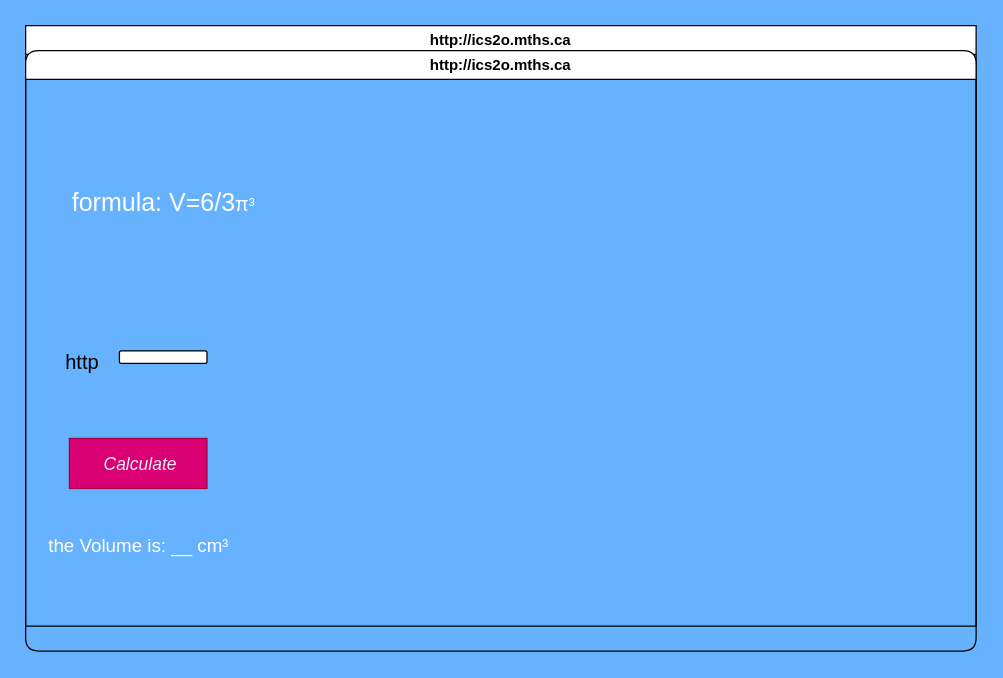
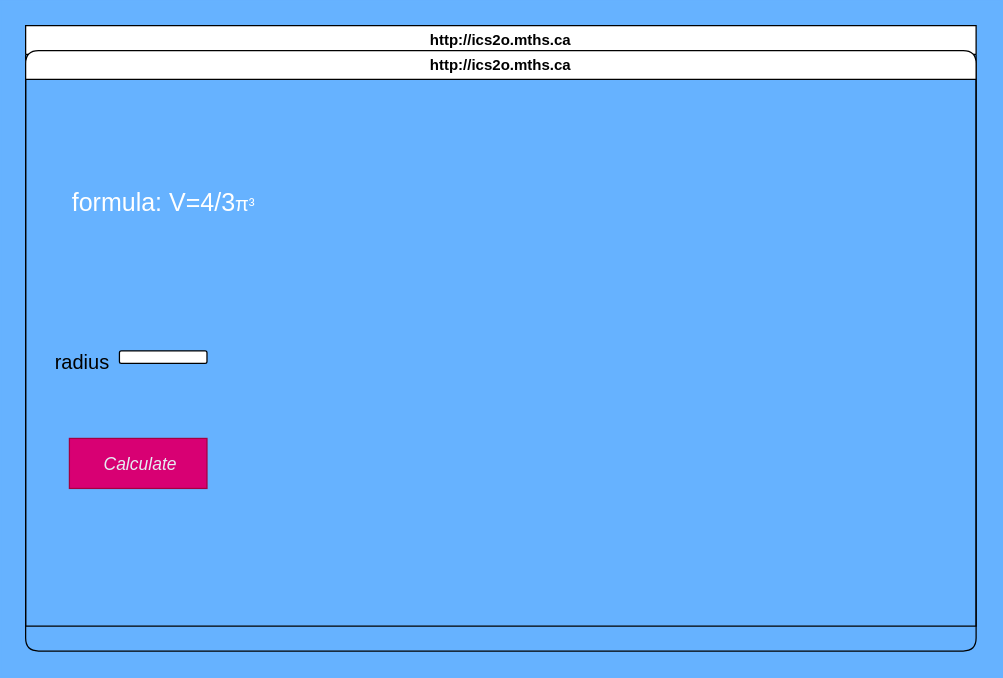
node "formula: V=6/3π³": label "formula: V=6/3π³" -> "formula: V=4/3π³"
node "http": label "http" -> "radius"
node "the Volume is: __ cm³": removed
